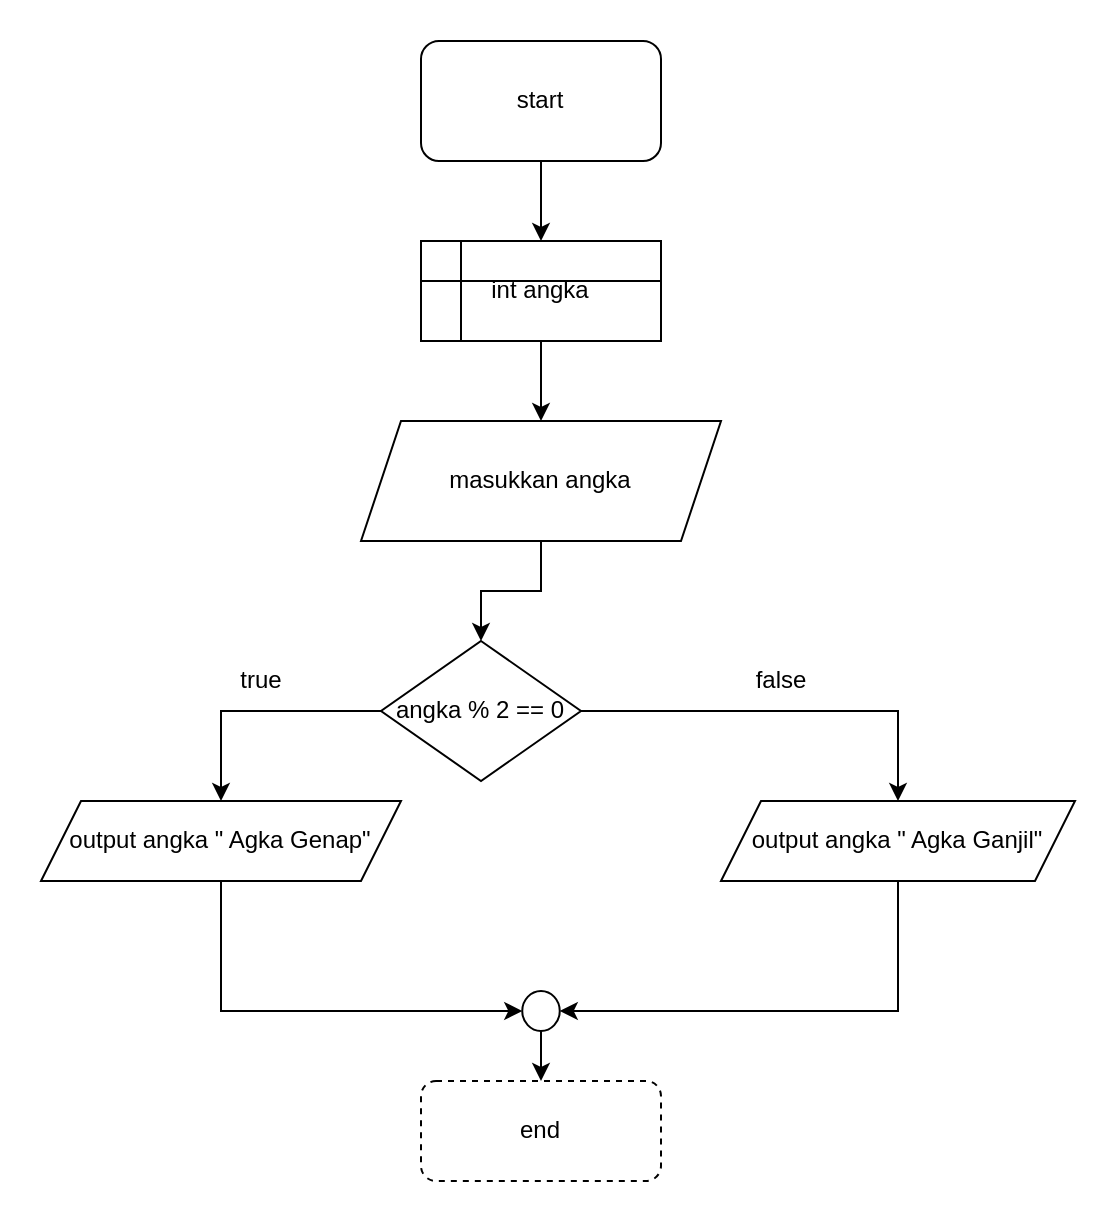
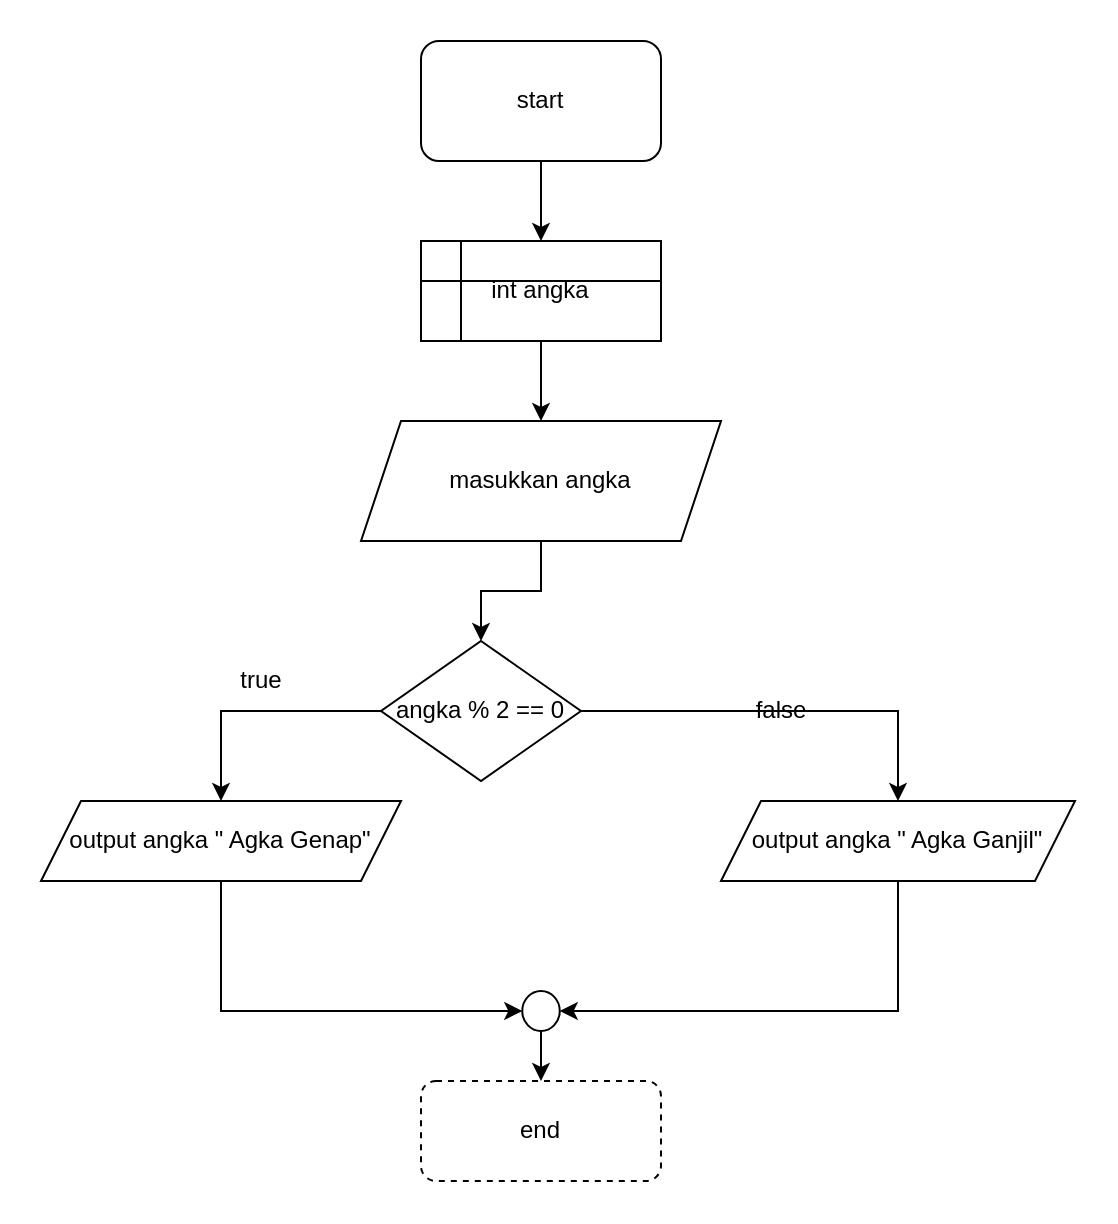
node "false": moved (781, 681) -> (781, 711)
